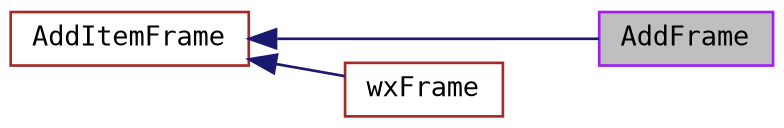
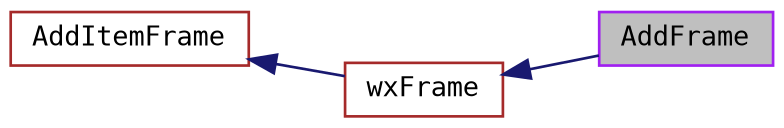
edge "AddFrame" -> "AddItemFrame": now "AddFrame" -> "wxFrame"
